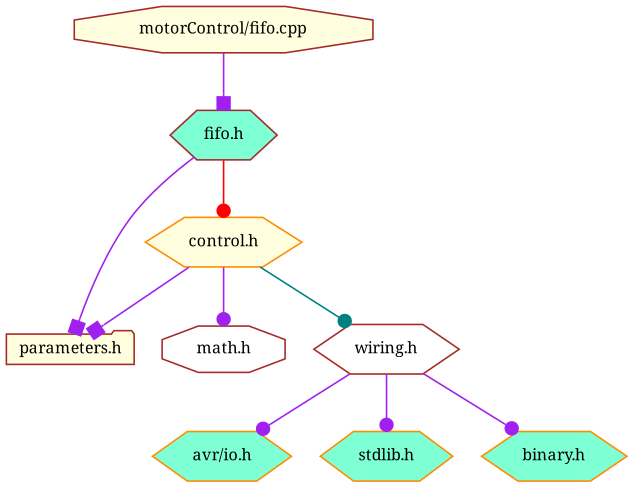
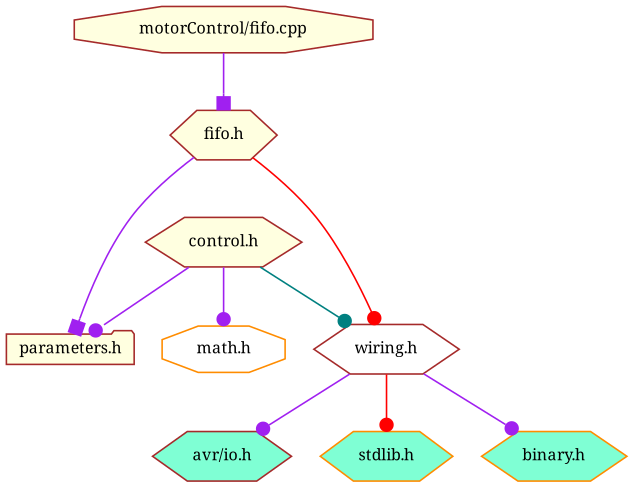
node "fifo.h": fillcolor aquamarine -> lightyellow
edge "fifo.h" -> "control.h": now "fifo.h" -> "wiring.h"
node "control.h": color darkorange -> brown
edge "control.h" -> "parameters.h": arrowhead box -> dot
node "math.h": color brown -> darkorange
edge "wiring.h" -> "stdlib.h": color purple -> red
node "avr/io.h": color darkorange -> brown
